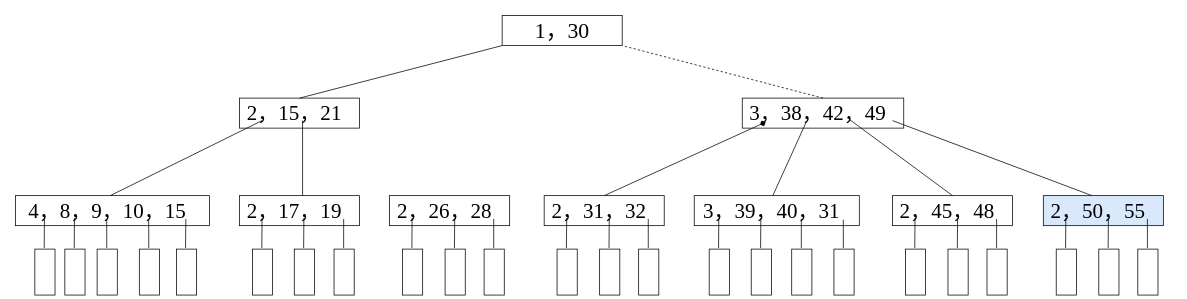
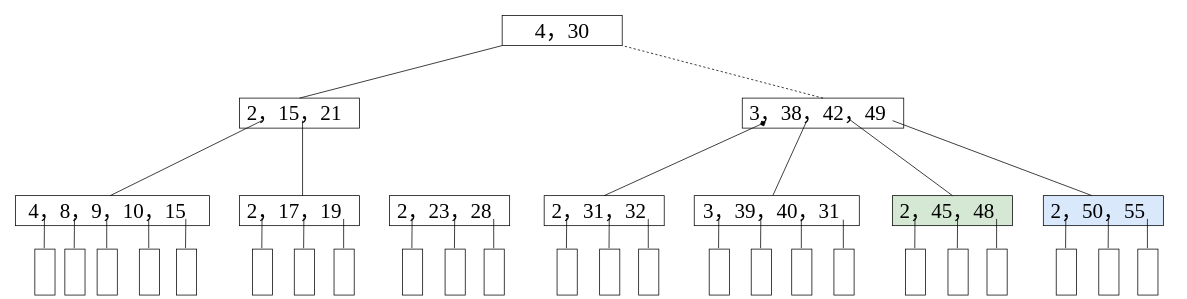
node "1，30": label "1，30" -> "4，30"
node "2，26，28": label "2，26，28" -> "2，23，28"
node "2，45，48": fillcolor #ffffff -> #d5e8d4
